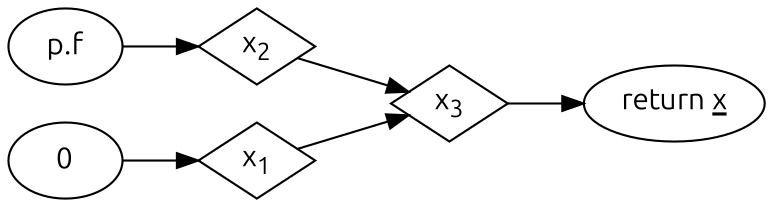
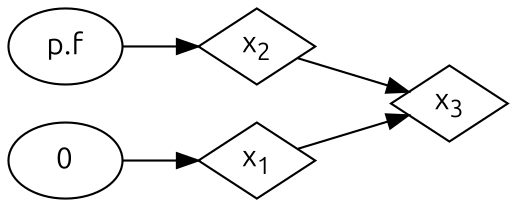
node "return": removed
